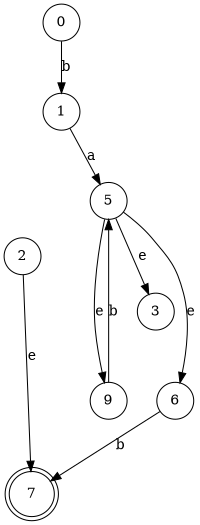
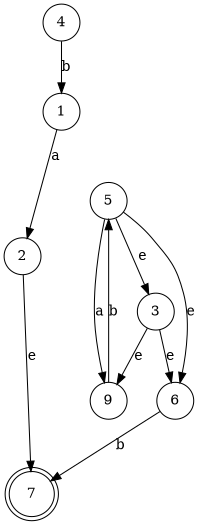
node "0": label "0" -> "4"
edge "1" -> "5": now "1" -> "2"
edge "5" -> "9": label "e" -> "a"
edge "3" -> "6": added, label "e"
edge "3" -> "9": added, label "e"
